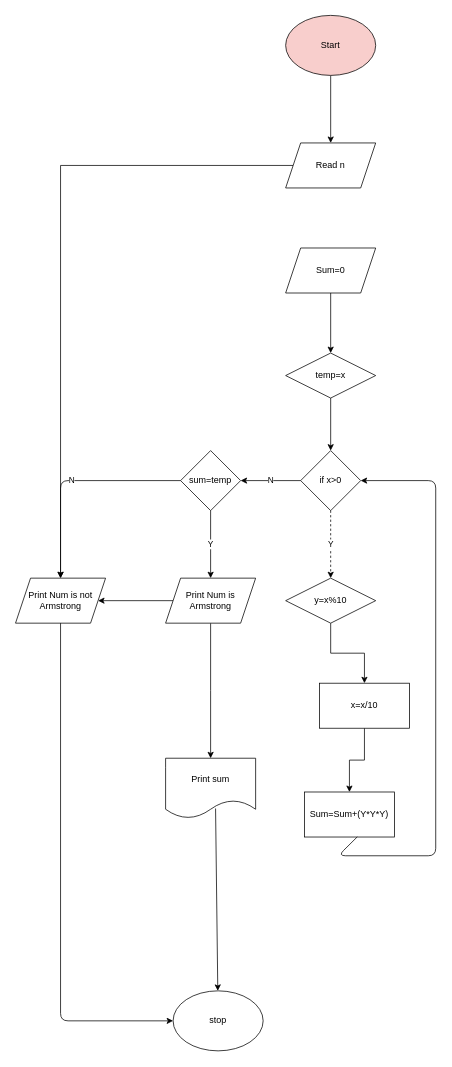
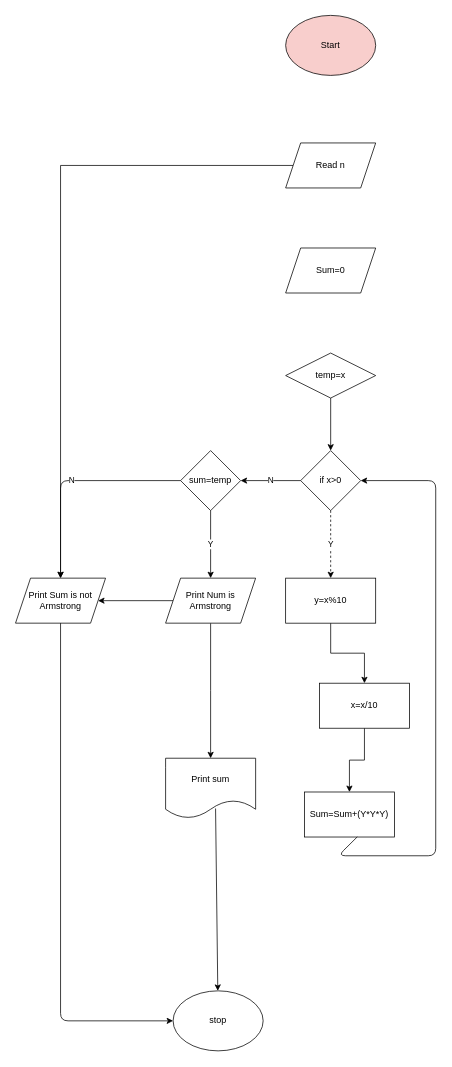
edge "Start" -> "Read n": removed
edge "Sum=0" -> "temp=x": removed
node "Print Num is not Armstrong": label "Print Num is not Armstrong" -> "Print Sum is not Armstrong"
node "y=x%10": shape diamond -> rectangle
